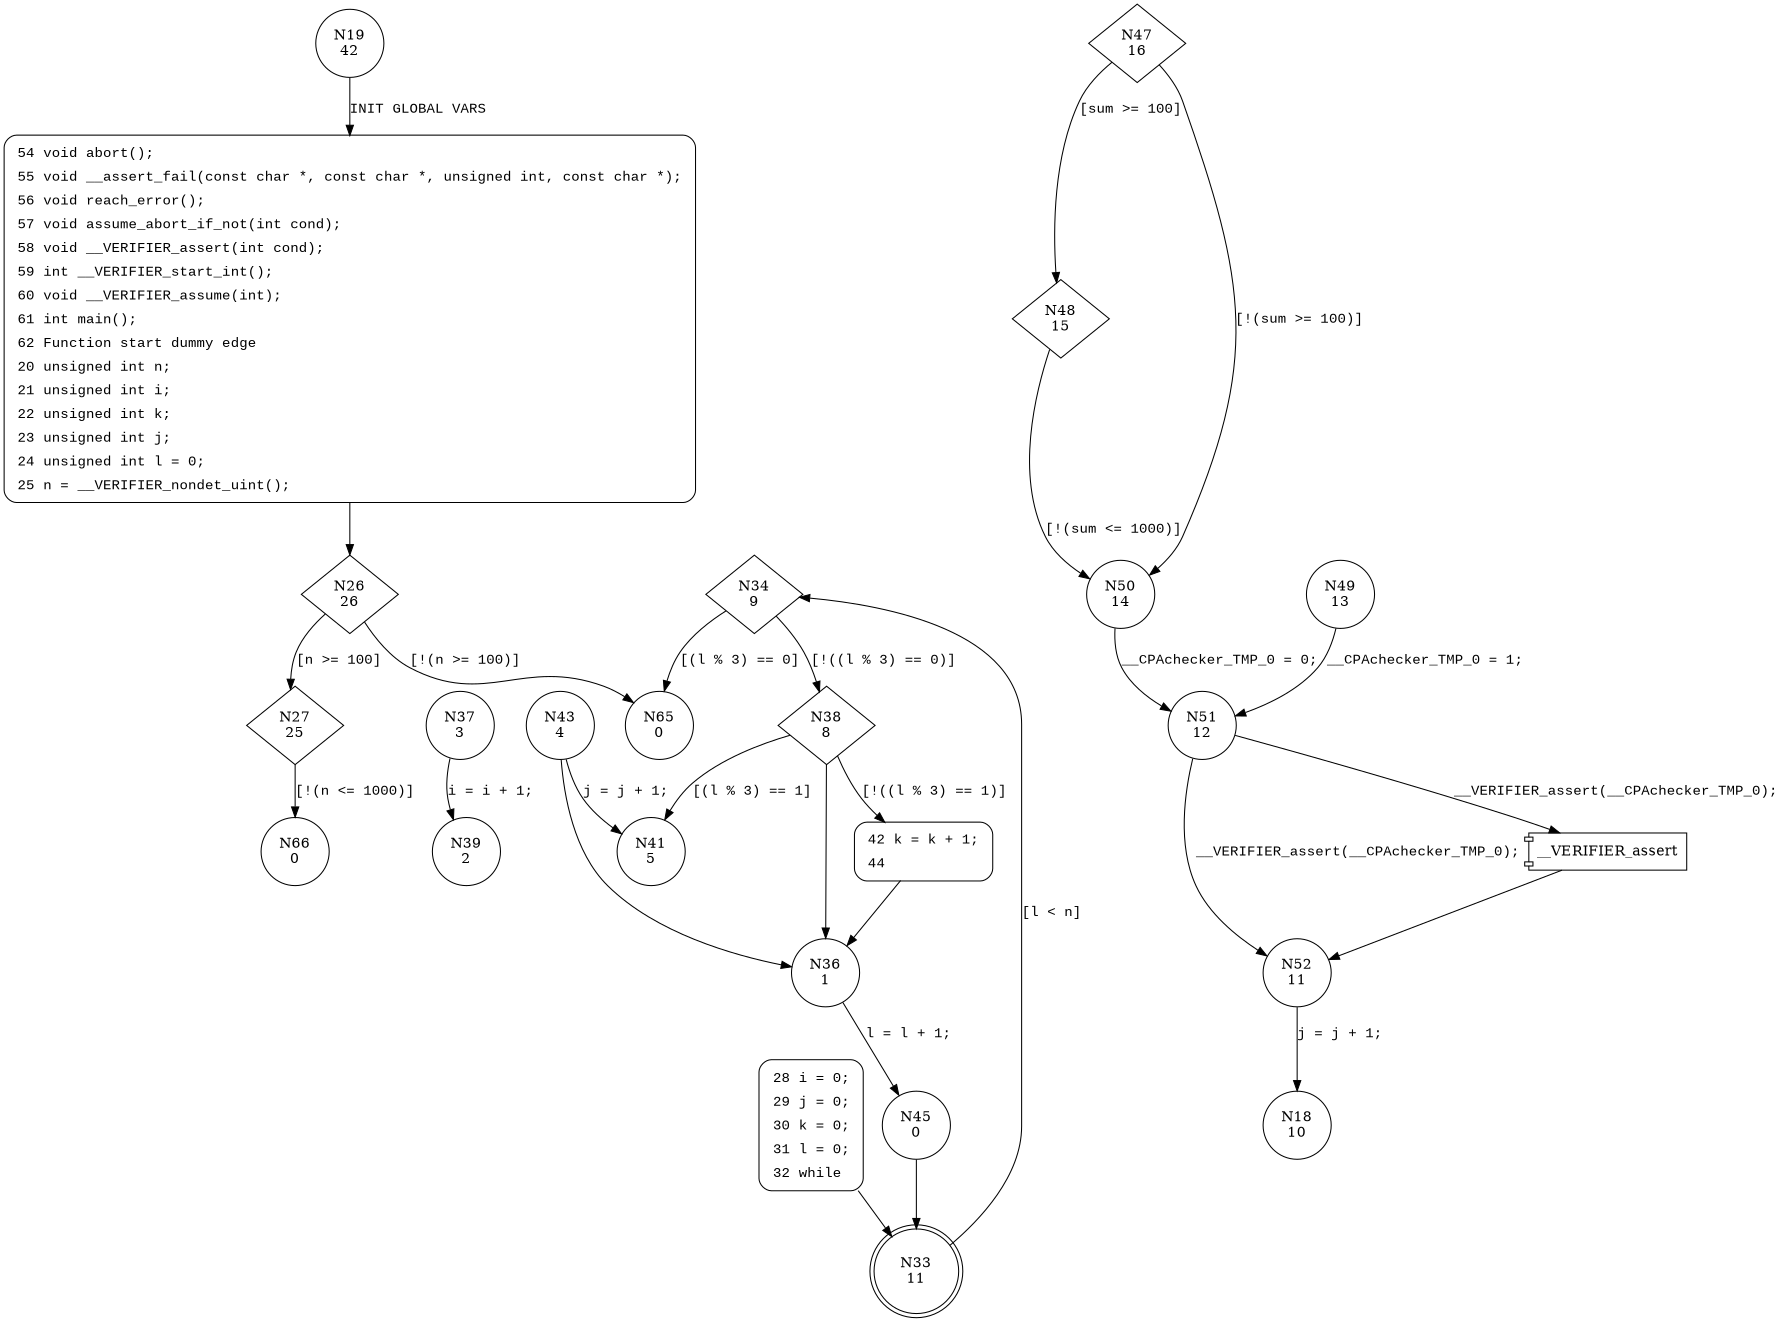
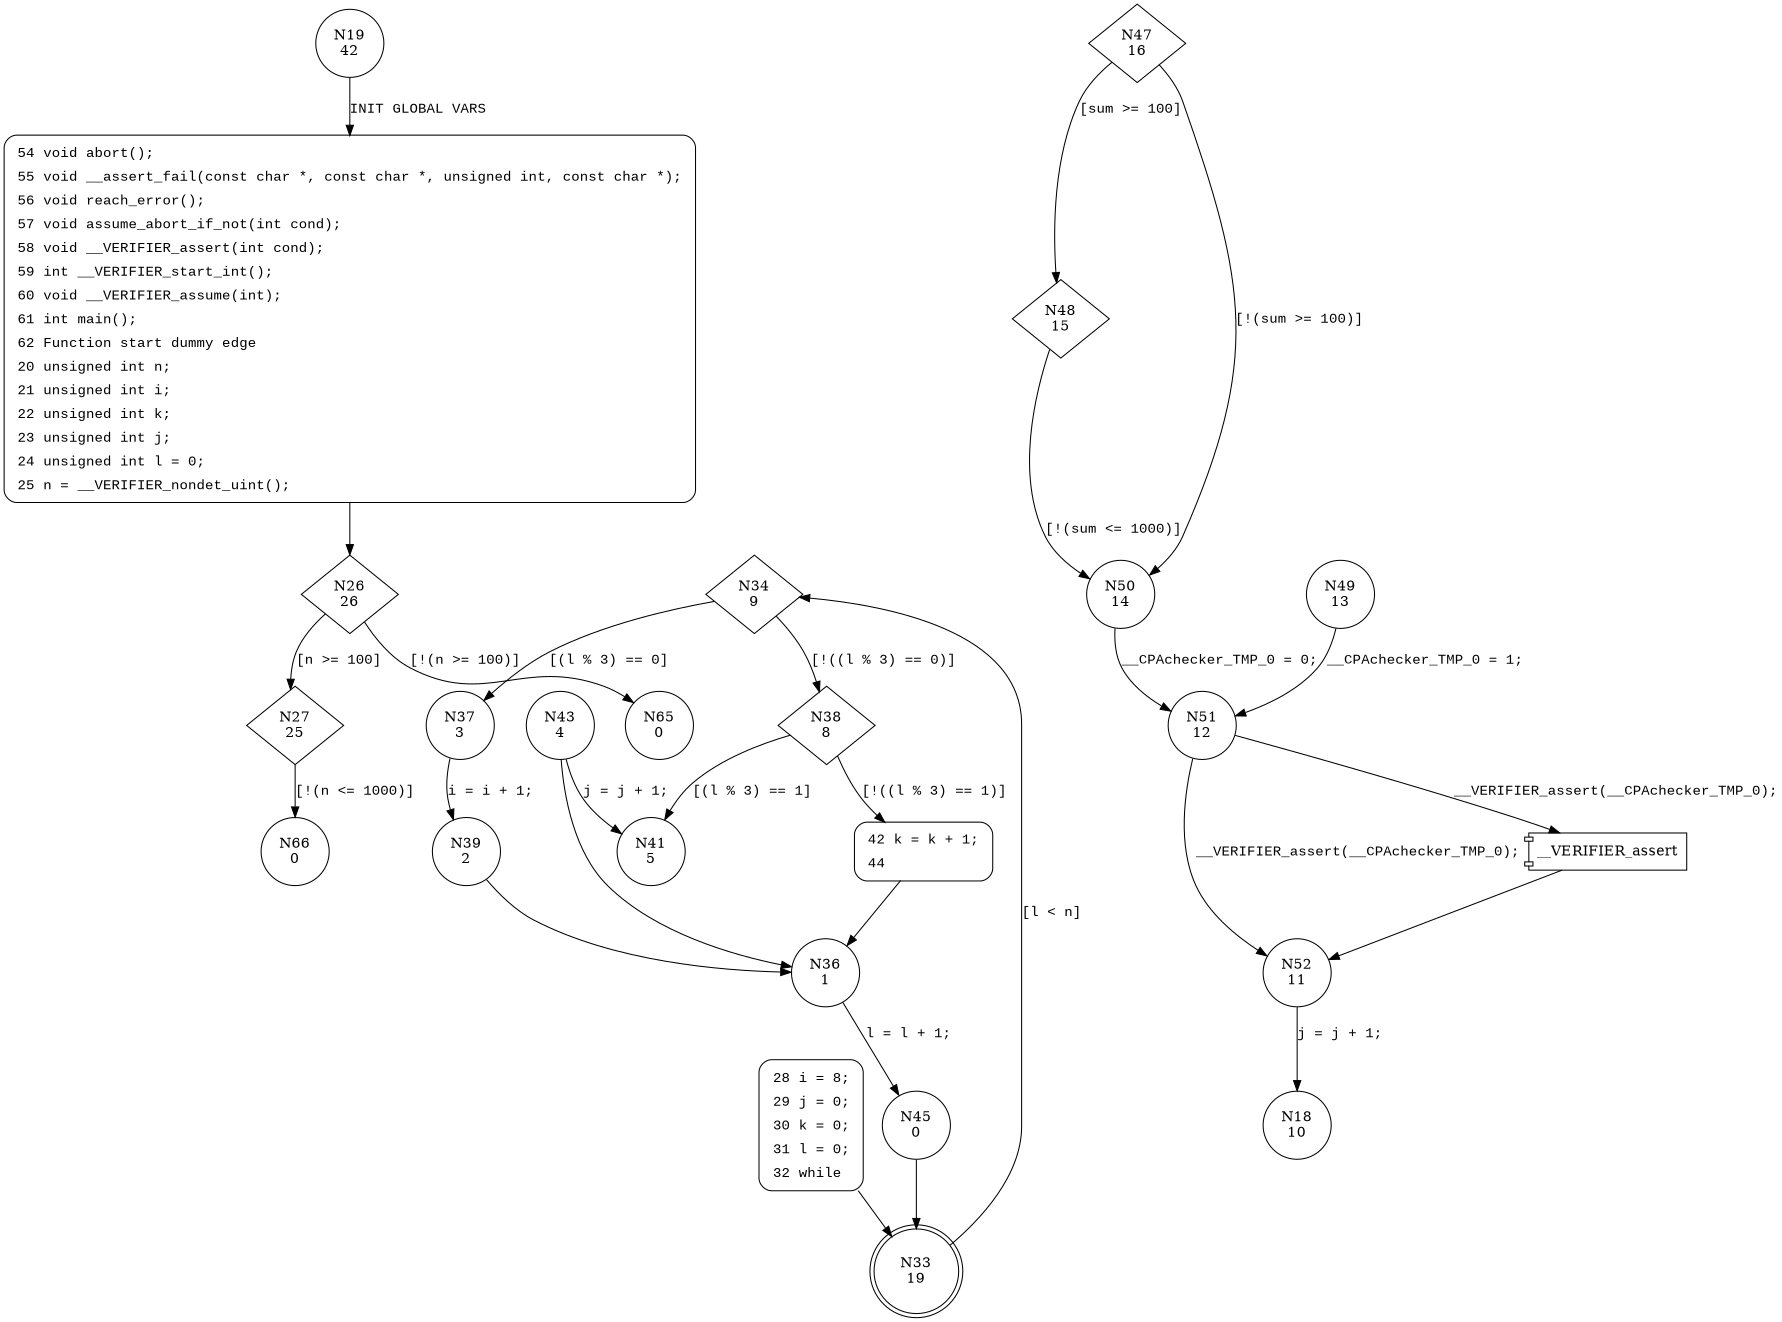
edge "N34 9" -> "N65 0": now "N34 9" -> "N37 3"
edge "N38 8" -> "N36 1": now "N39 2" -> "N36 1"
node "28": text "i = 0;" -> "i = 8;"
node "N33 11": label "N33 11" -> "N33 19"
